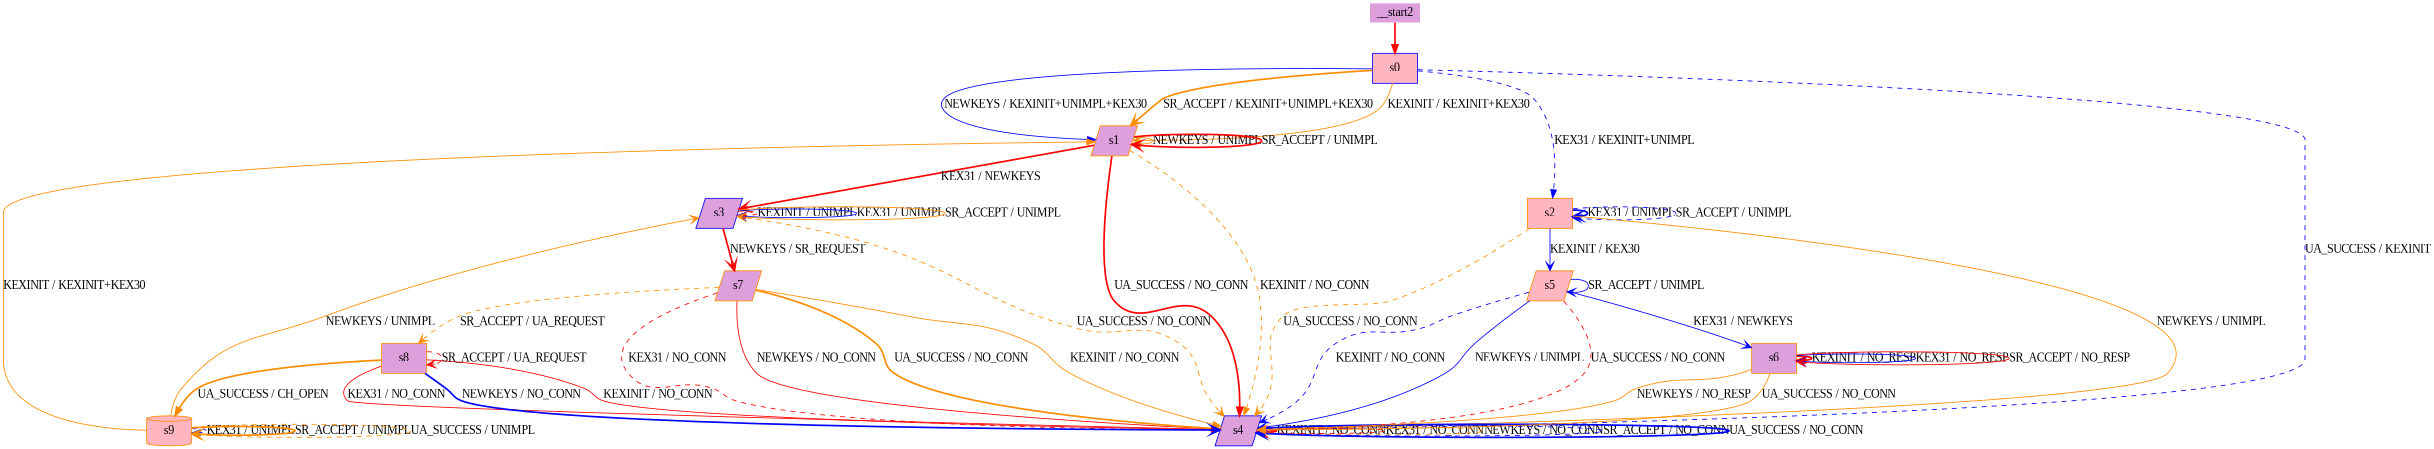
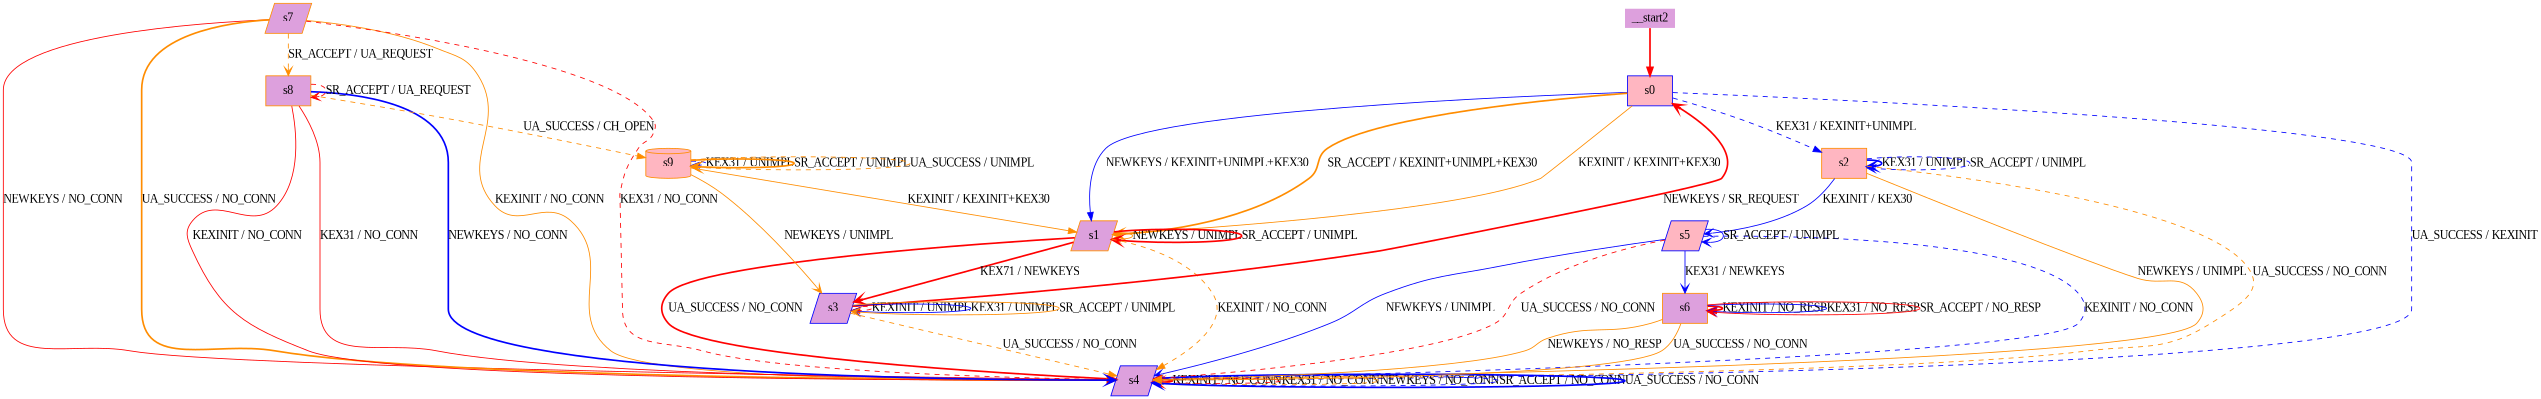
edge "s1" -> "s3": label "KEX31 / NEWKEYS" -> "KEX71 / NEWKEYS"
edge "s3" -> "s7": now "s3" -> "s0"
node "s5": color darkorange -> blue
edge "s3" -> "s4": arrowhead vee -> normal
edge "s8" -> "s9": style bold -> dashed
